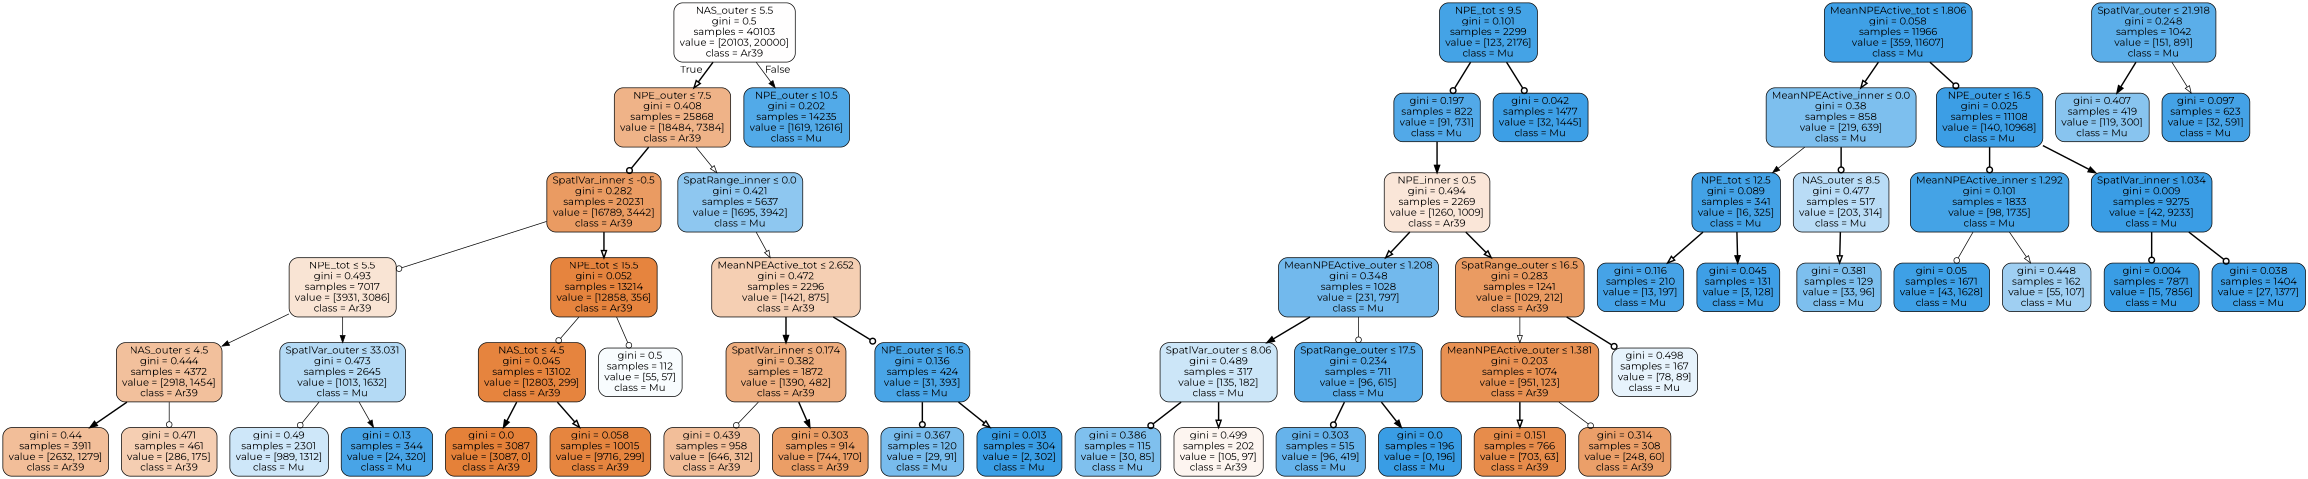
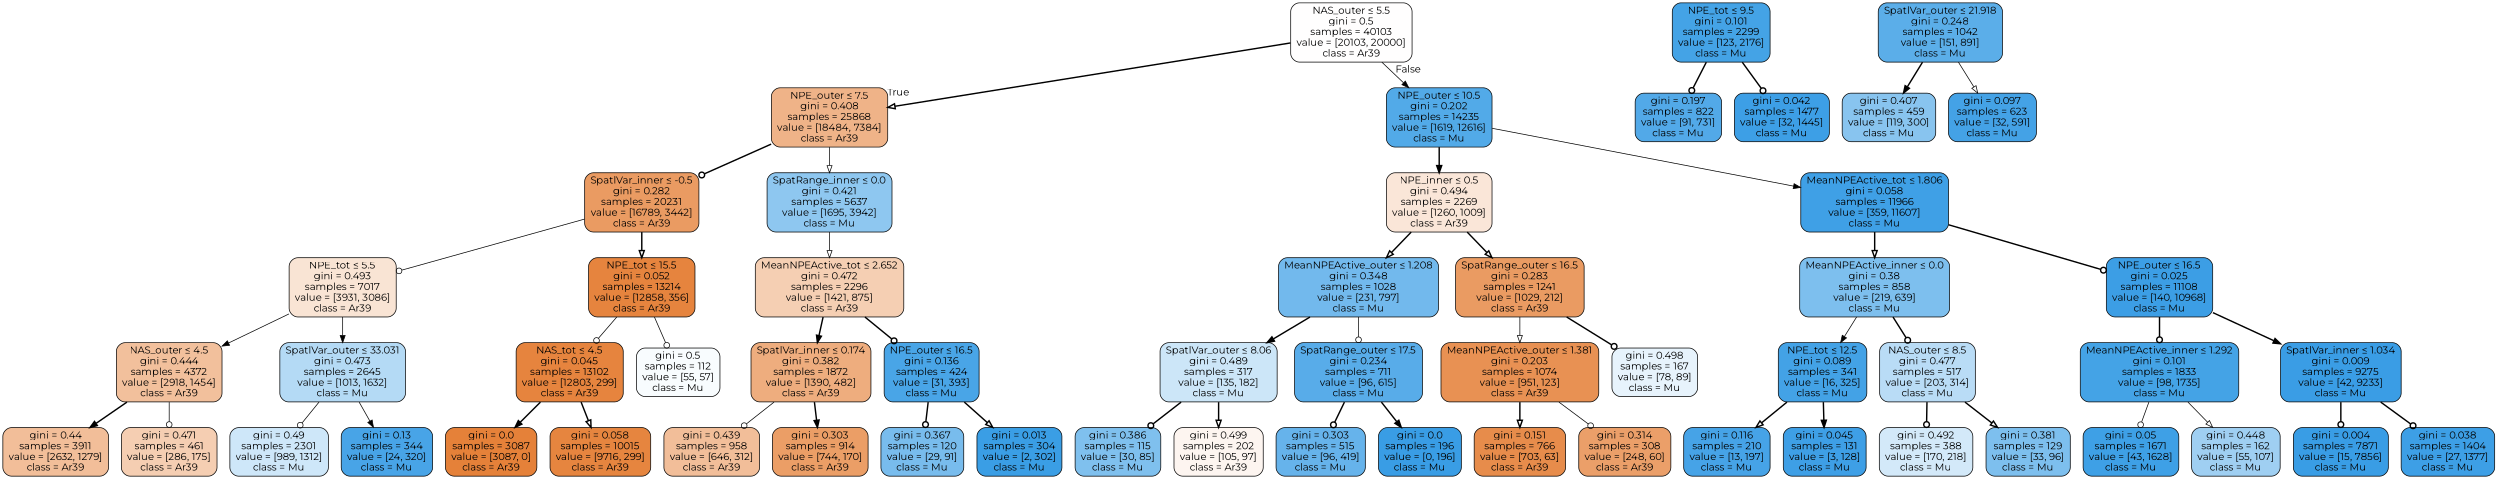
node "gini = 0.407": text "samples = 419" -> "samples = 459"
edge "gini = 0.197" -> "NPE_inner ≤ 0.5": now "NPE_outer ≤ 10.5" -> "NPE_inner ≤ 0.5"
edge "NPE_outer ≤ 10.5" -> "MeanNPEActive_tot ≤ 1.806": added
node "gini = 0.492": added
